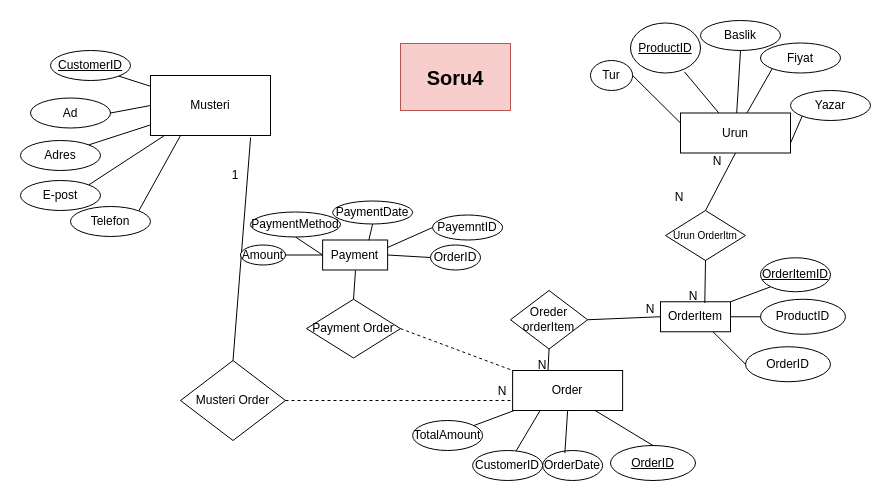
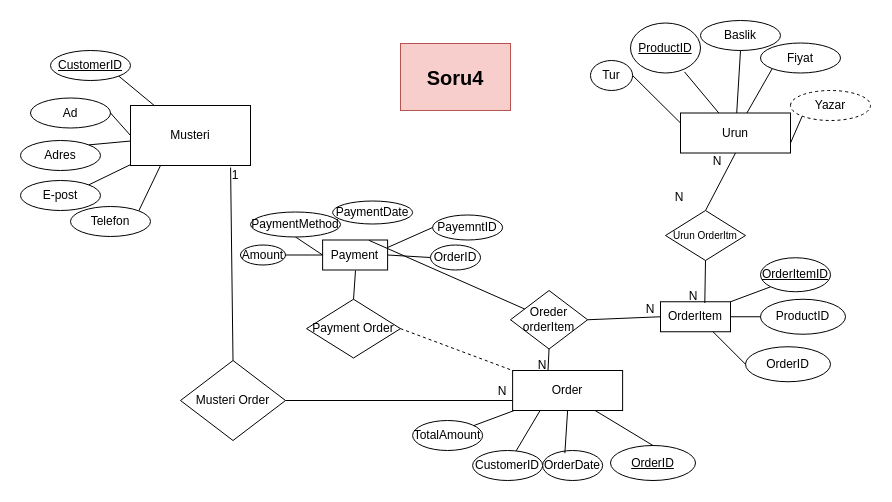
node "Musteri": moved (211, 106) -> (191, 136)
node "Yazar": style solid -> dashed
edge "PaymentDate" -- "Payment": now "Oreder orderItem" -- "Payment"
edge "Order" -- "Musteri Order": style dashed -> solid
